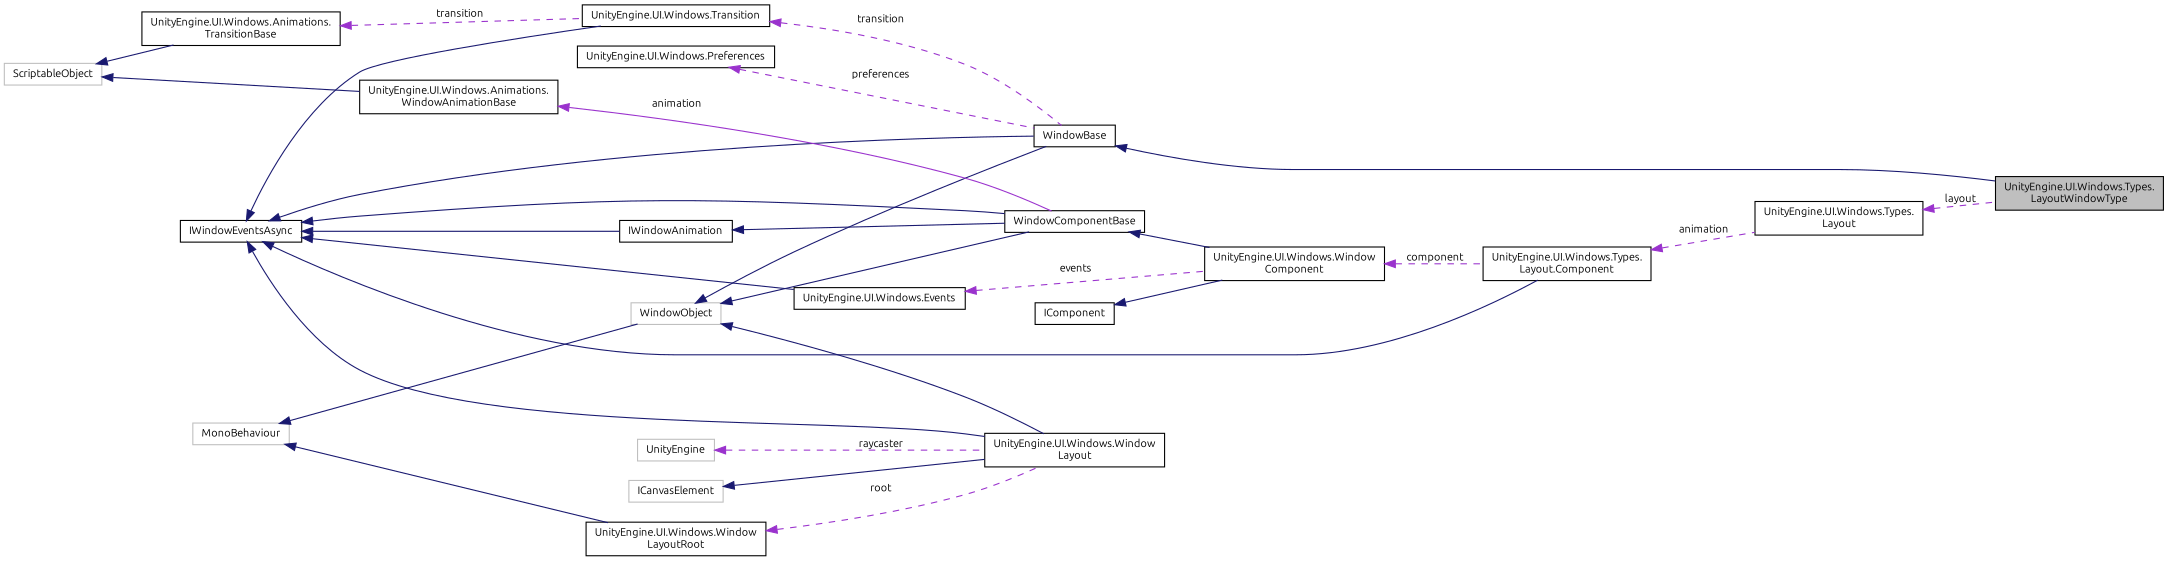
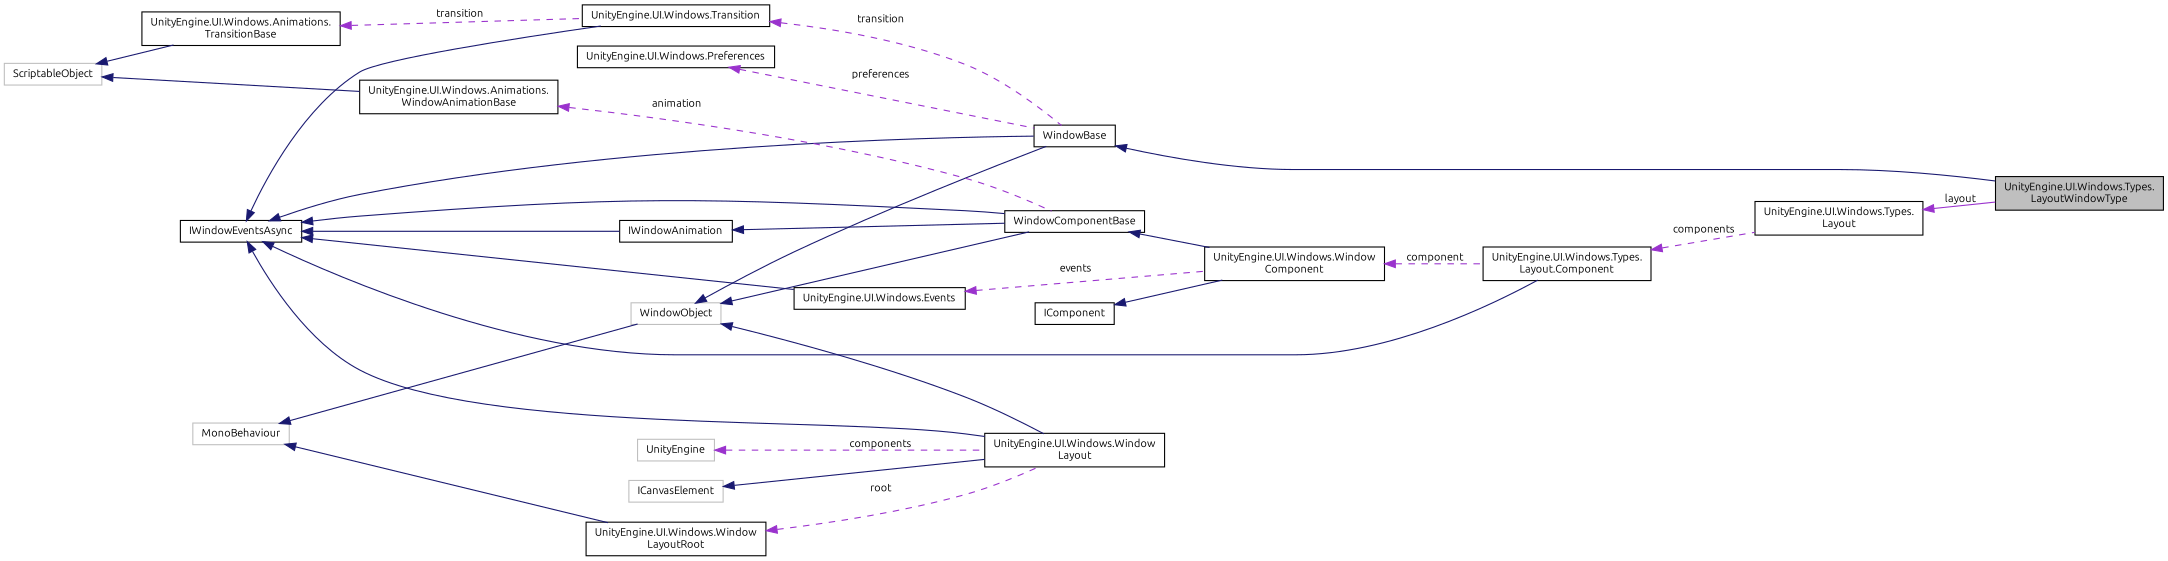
edge "WindowComponentBase" -> "UnityEngine.UI.Windows.Animations. WindowAnimationBase": style solid -> dashed
edge "UnityEngine.UI.Windows.Types. LayoutWindowType" -> "UnityEngine.UI.Windows.Types. Layout": style dashed -> solid
edge "UnityEngine.UI.Windows.Types. Layout" -> "UnityEngine.UI.Windows.Types. Layout.Component": label " animation" -> " components"
edge "UnityEngine.UI.Windows.Window Layout" -> "UnityEngine": label " raycaster" -> " components"
